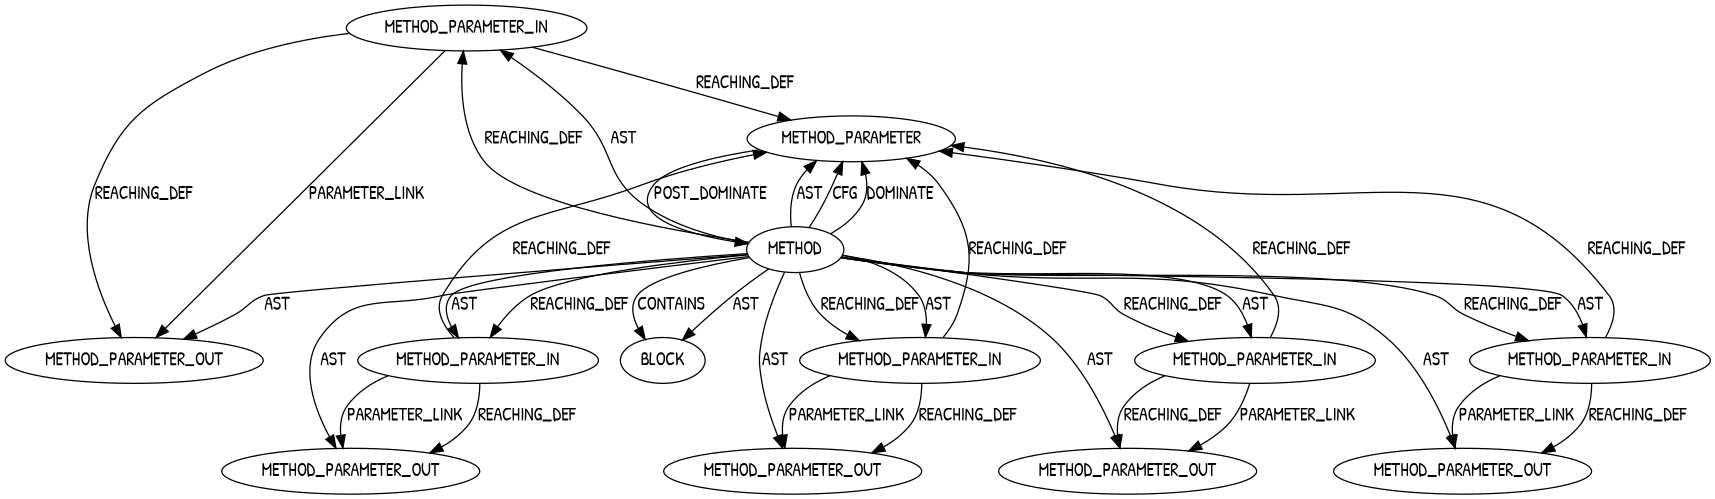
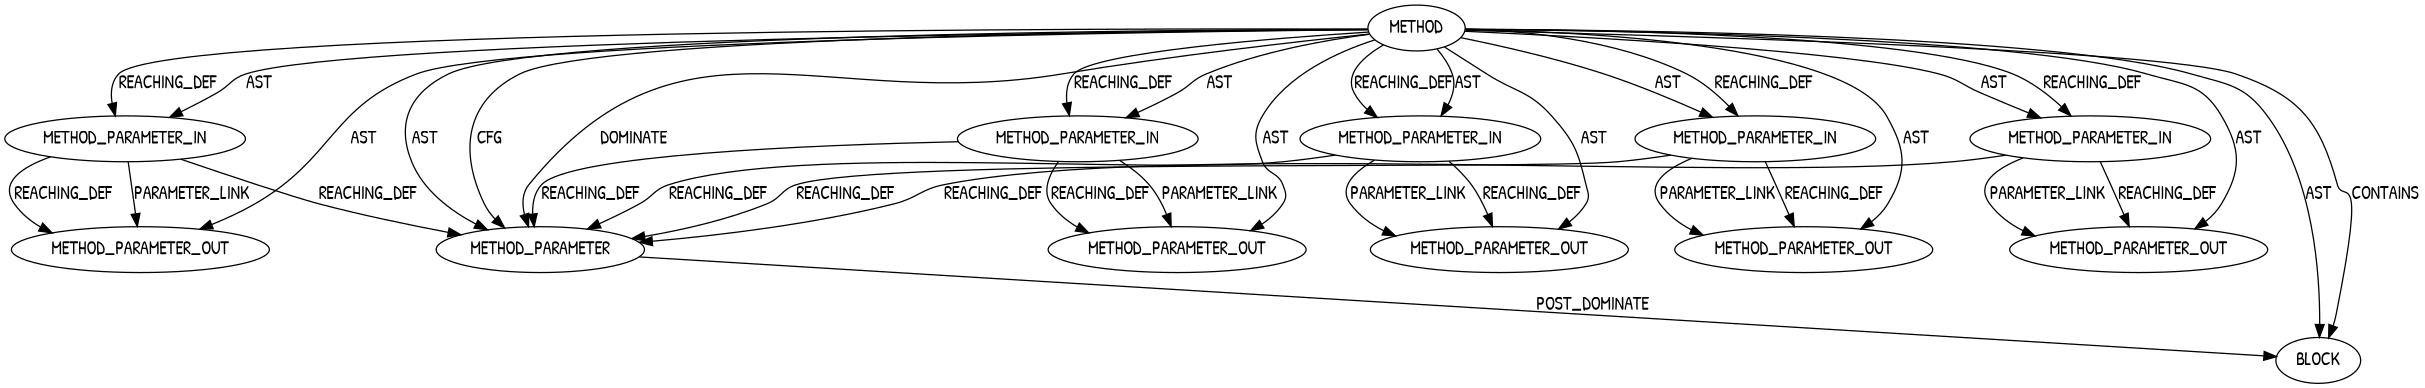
edge "METHOD_PARAMETER" -> "METHOD": now "METHOD_PARAMETER" -> "BLOCK"
